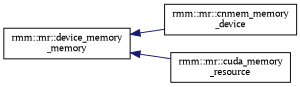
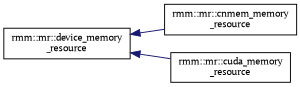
node "rmm::mr::cnmem_memory _device": label "rmm::mr::cnmem_memory _device" -> "rmm::mr::cnmem_memory _resource"
node "rmm::mr::device_memory _memory": label "rmm::mr::device_memory _memory" -> "rmm::mr::device_memory _resource"
